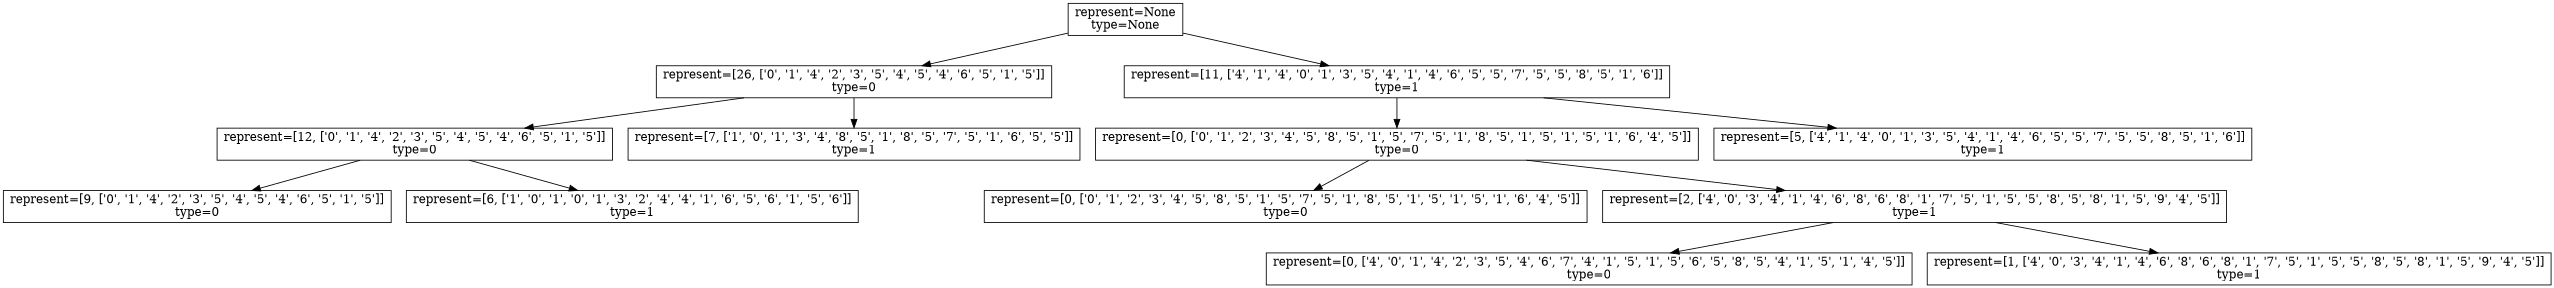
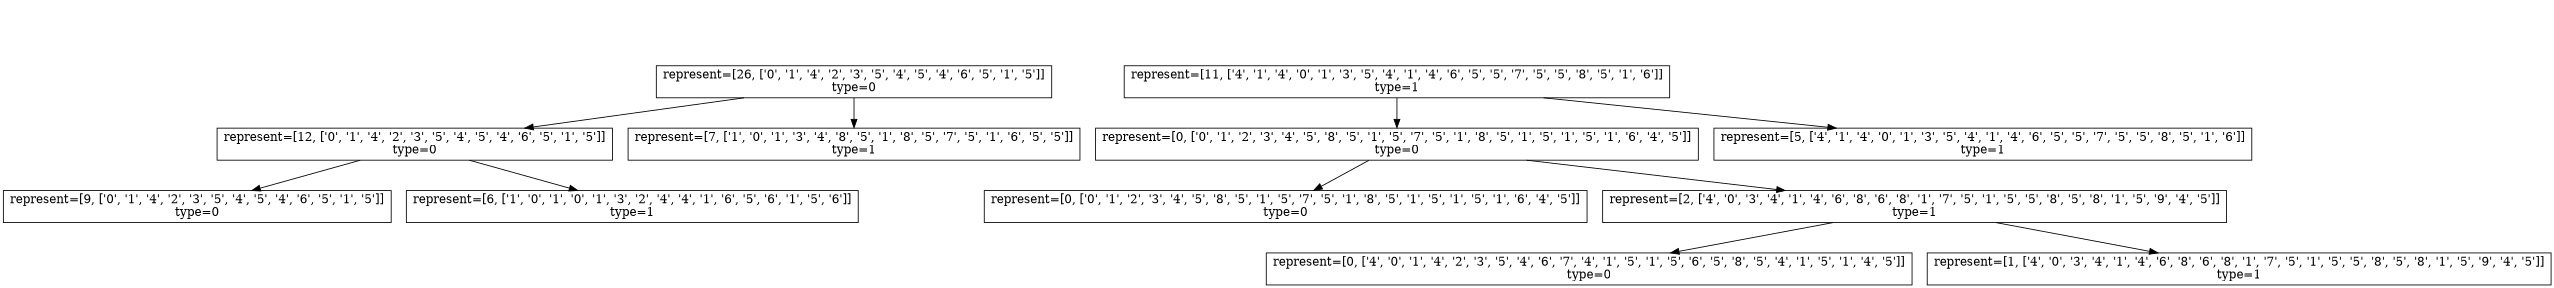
node "represent=None": removed
